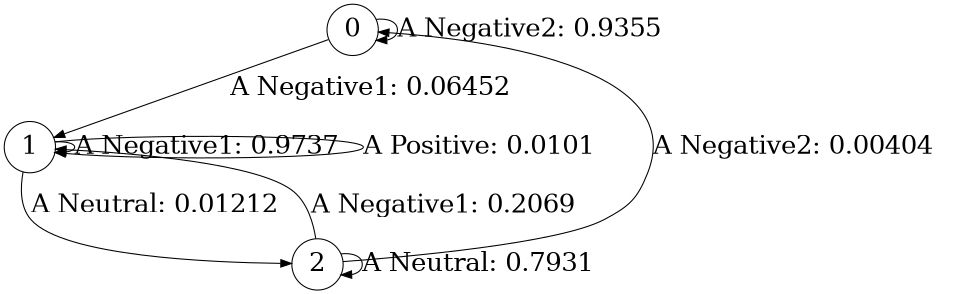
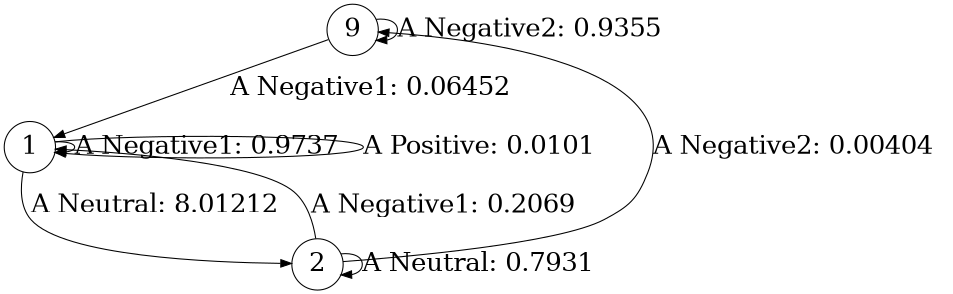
node "0": label "0" -> "9"
edge "1" -> "2": label "A Neutral: 0.01212  " -> "A Neutral: 8.01212  "
